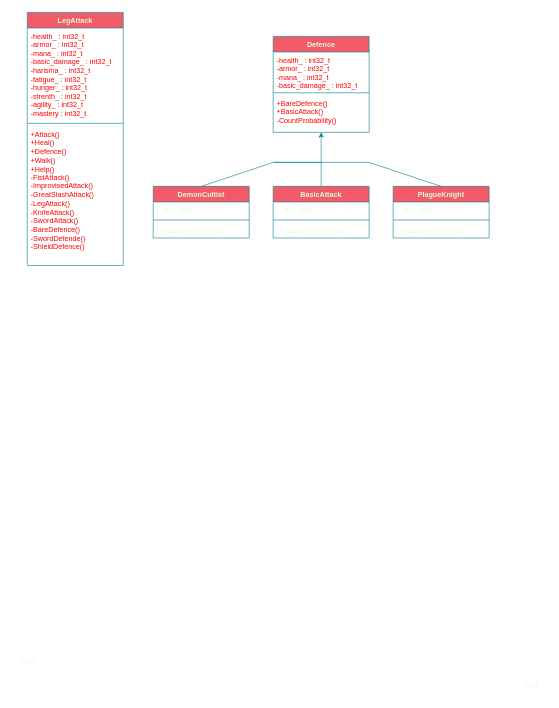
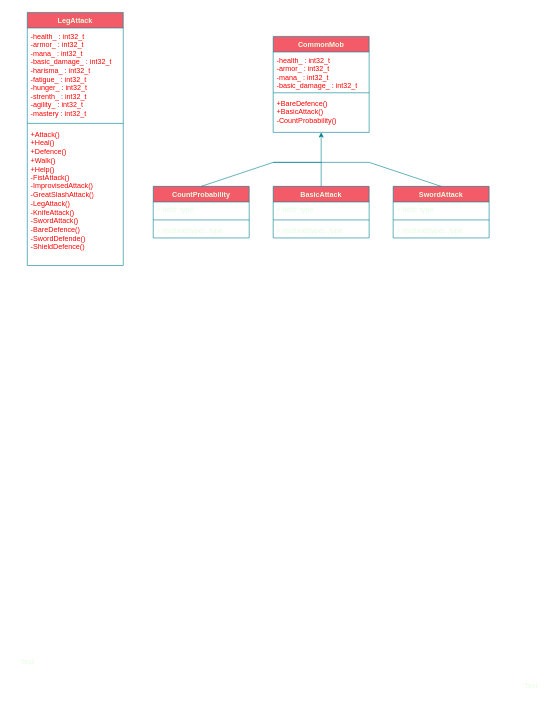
node "Defence": label "Defence" -> "CommonMob"
node "DemonCultist": label "DemonCultist" -> "CountProbability"
node "PlagueKnight": label "PlagueKnight" -> "SwordAttack"
